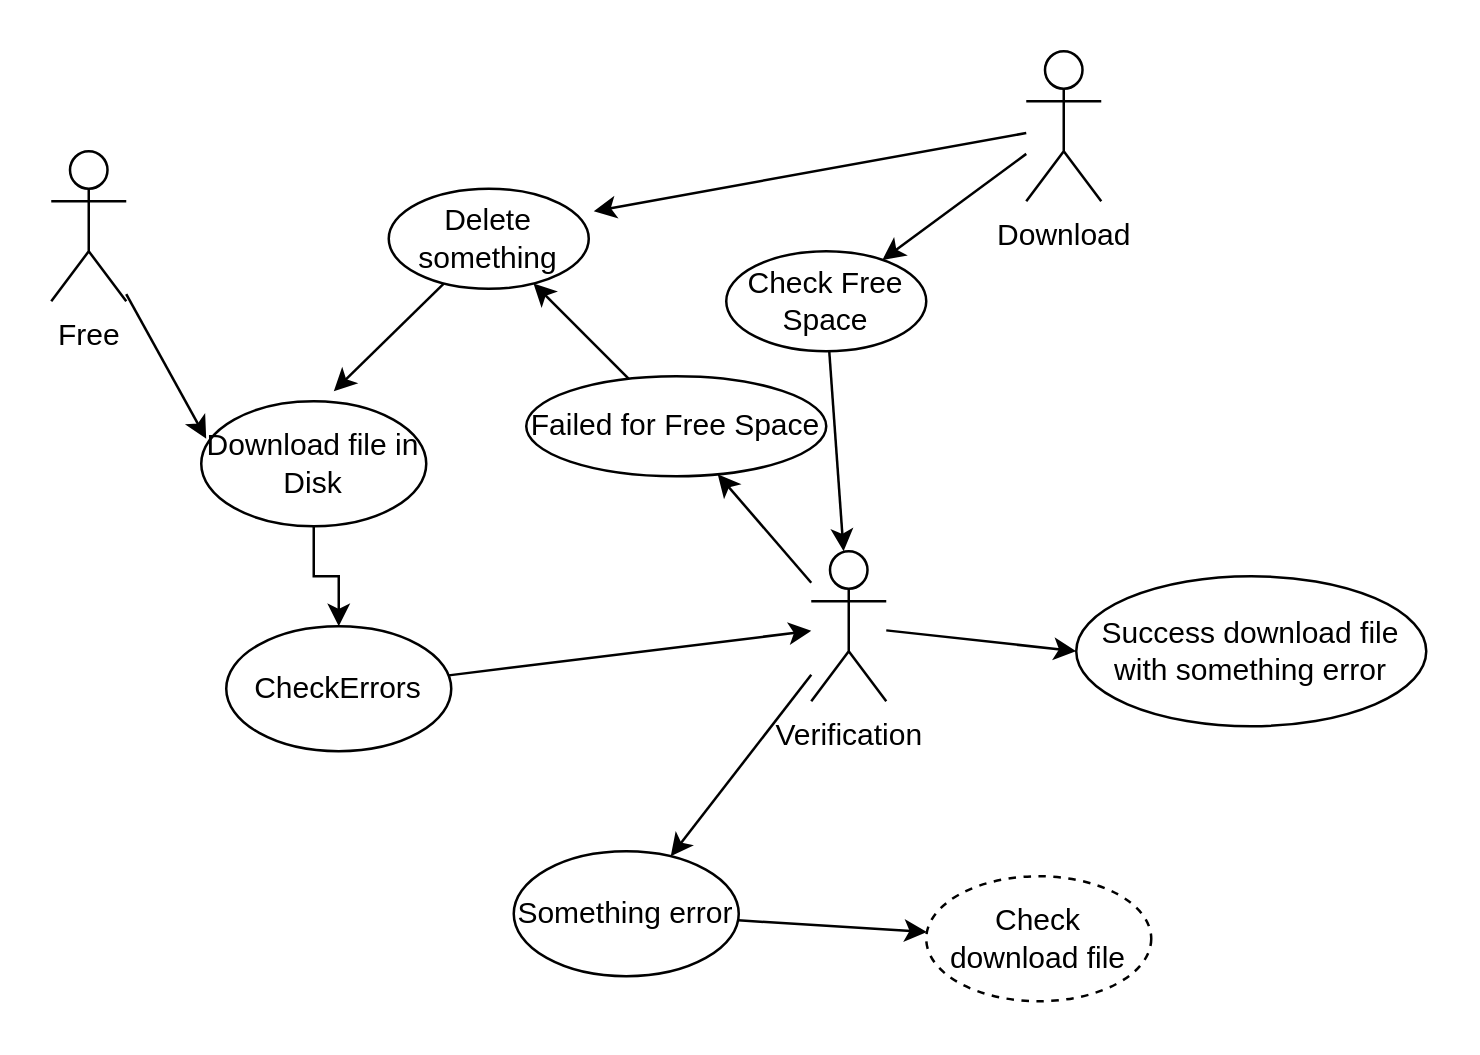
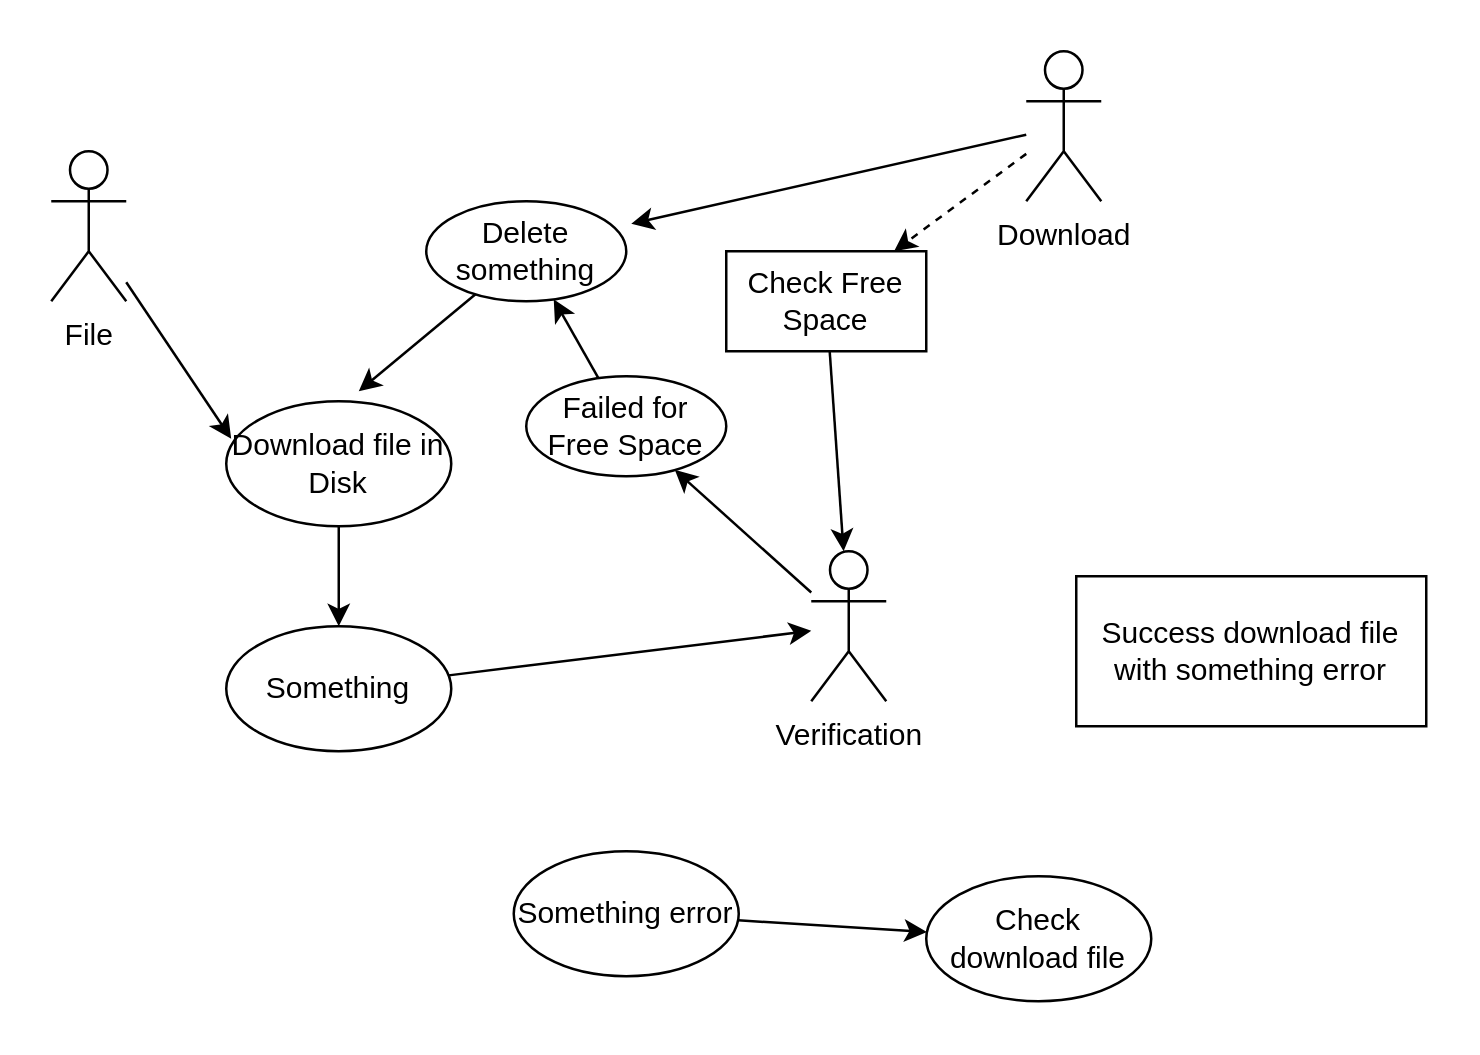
edge "Download" -> "Check Free Space": style solid -> dashed
node "Delete something": moved (489, 239) -> (526, 251)
node "Check Free Space": shape ellipse -> rectangle
node "Free": label "Free" -> "File"
node "Failed for Free Space": size 300x100 -> 200x100
node "Download file in Disk": moved (314, 464) -> (339, 464)
edge "Verification" -> "Success download file with something error": removed
node "Success download file with something error": shape ellipse -> rectangle
node "CheckErrors": label "CheckErrors" -> "Something"
edge "Verification" -> "Something error": removed
node "Check download file": style dashed -> solid
